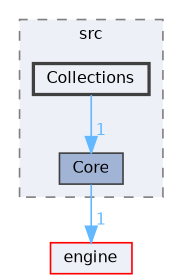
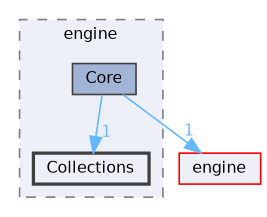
cluster "src": label "src" -> "engine"
edge "Collections" -> "Core": reversed
